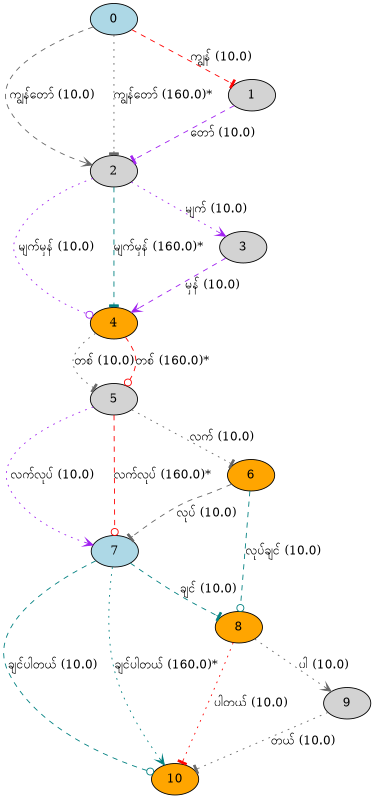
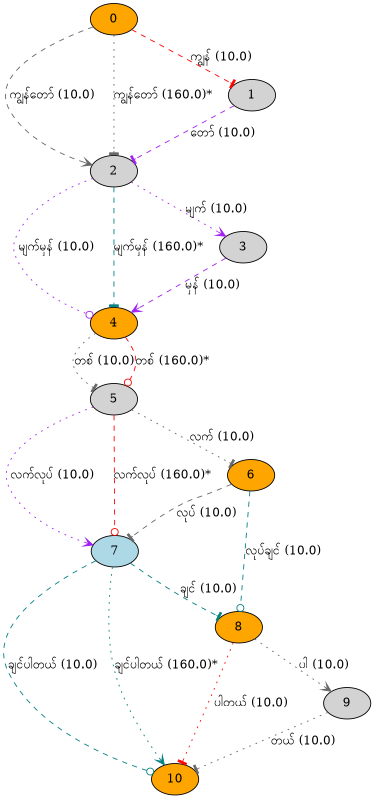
node "0": fillcolor lightblue -> orange
